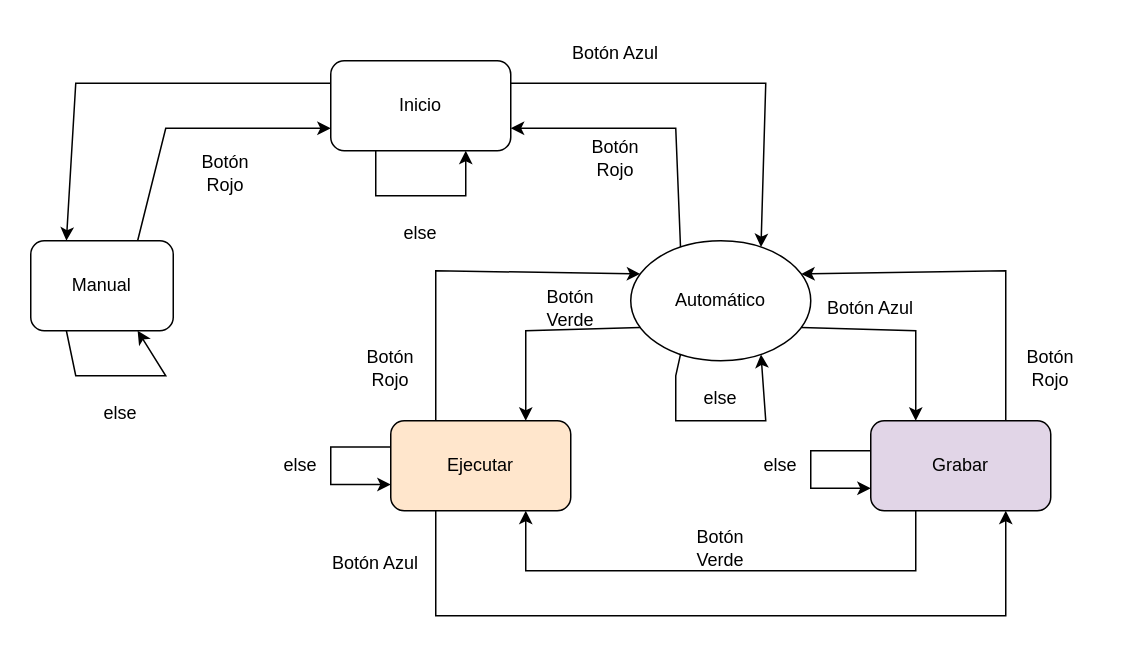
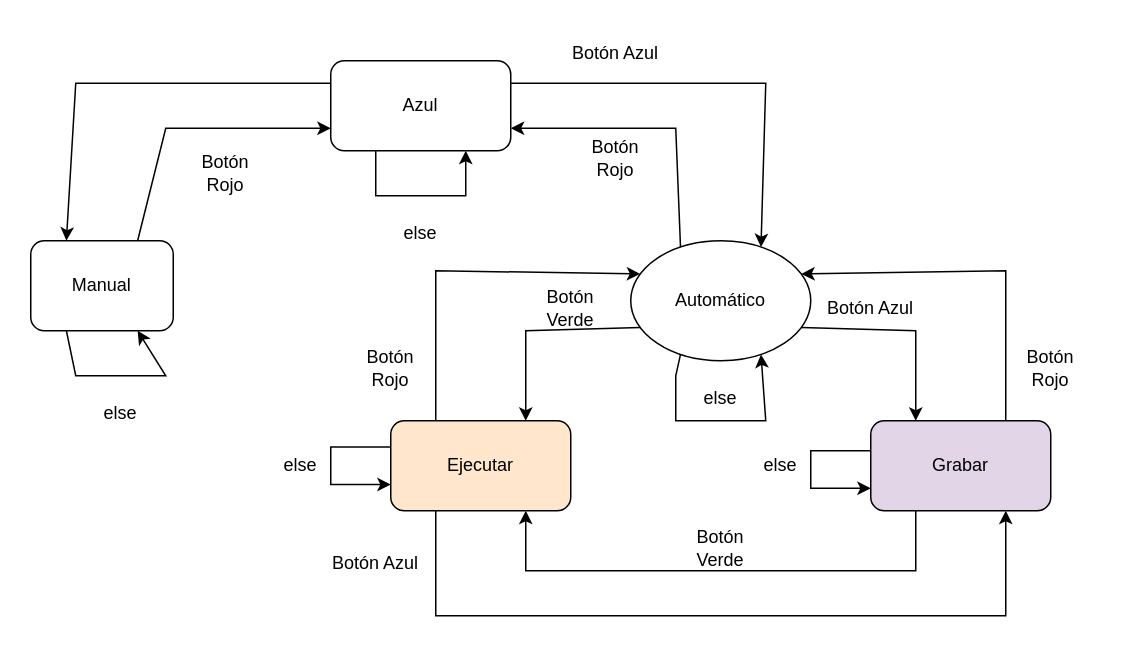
node "Inicio": label "Inicio" -> "Azul"
